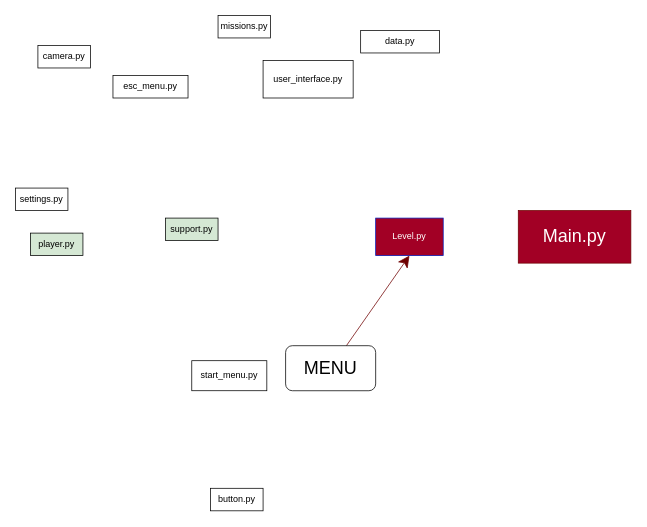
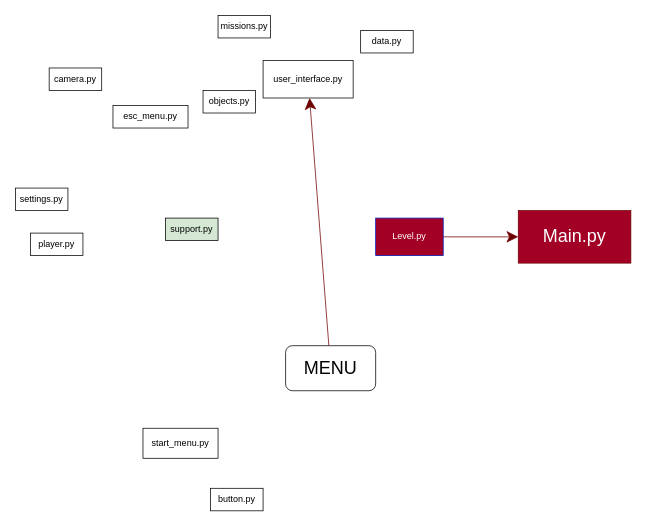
node "data.py": size 79x23 -> 53x23
node "camera.py": moved (64, 57) -> (75, 79)
node "esc_menu.py": moved (150, 87) -> (150, 117)
node "objects.py": added
edge "Level.py" -> "Main.py": added
node "player.py": fillcolor #d5e8d4 -> #ffffff
edge "MENU" -> "Level.py": now "MENU" -> "user_interface.py"
node "start_menu.py": moved (229, 375) -> (180, 443)
